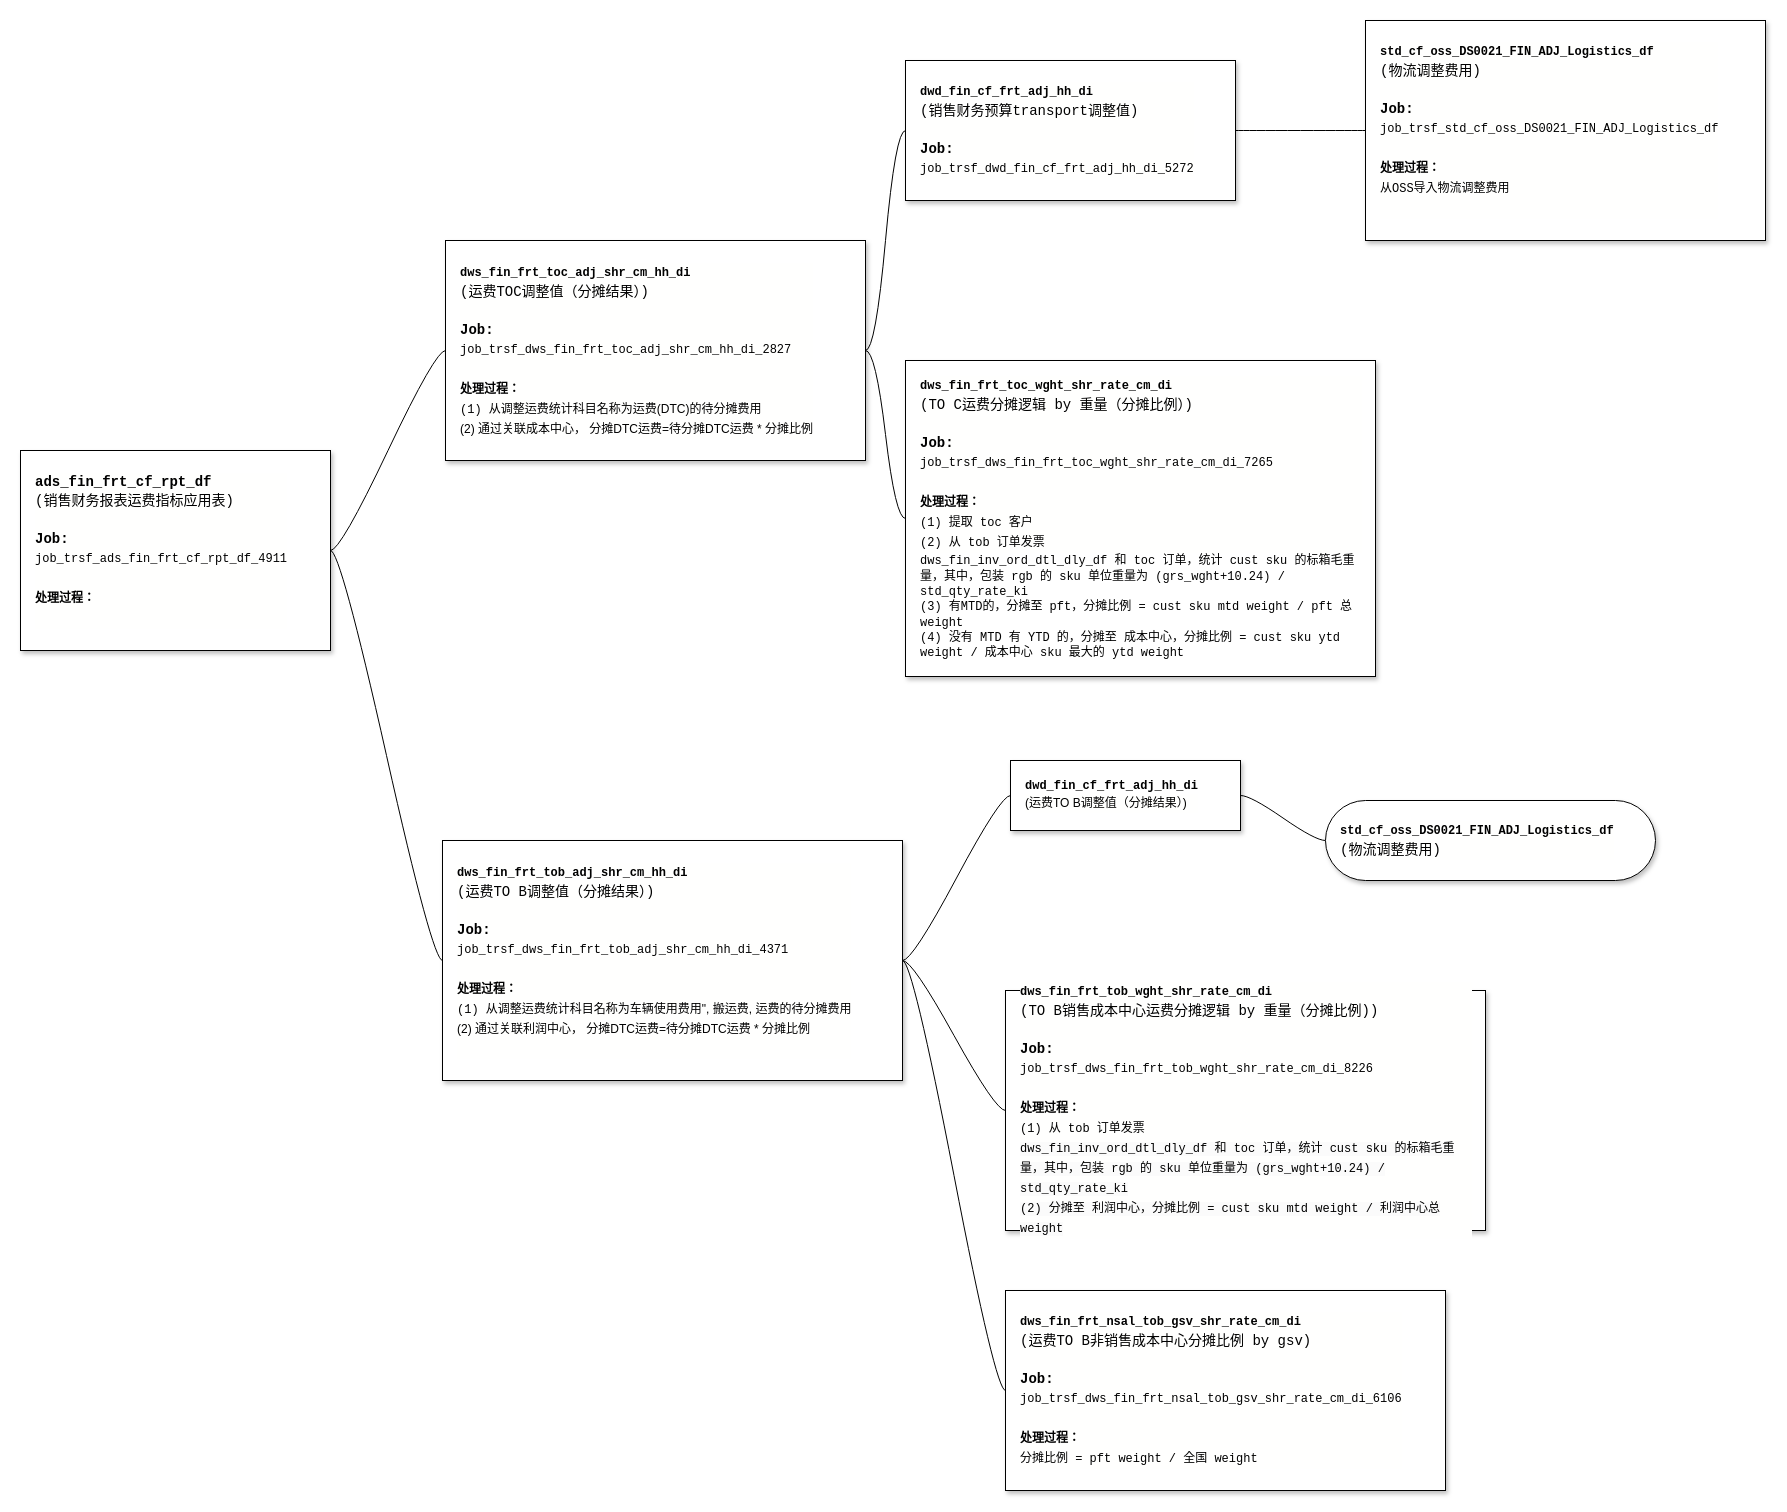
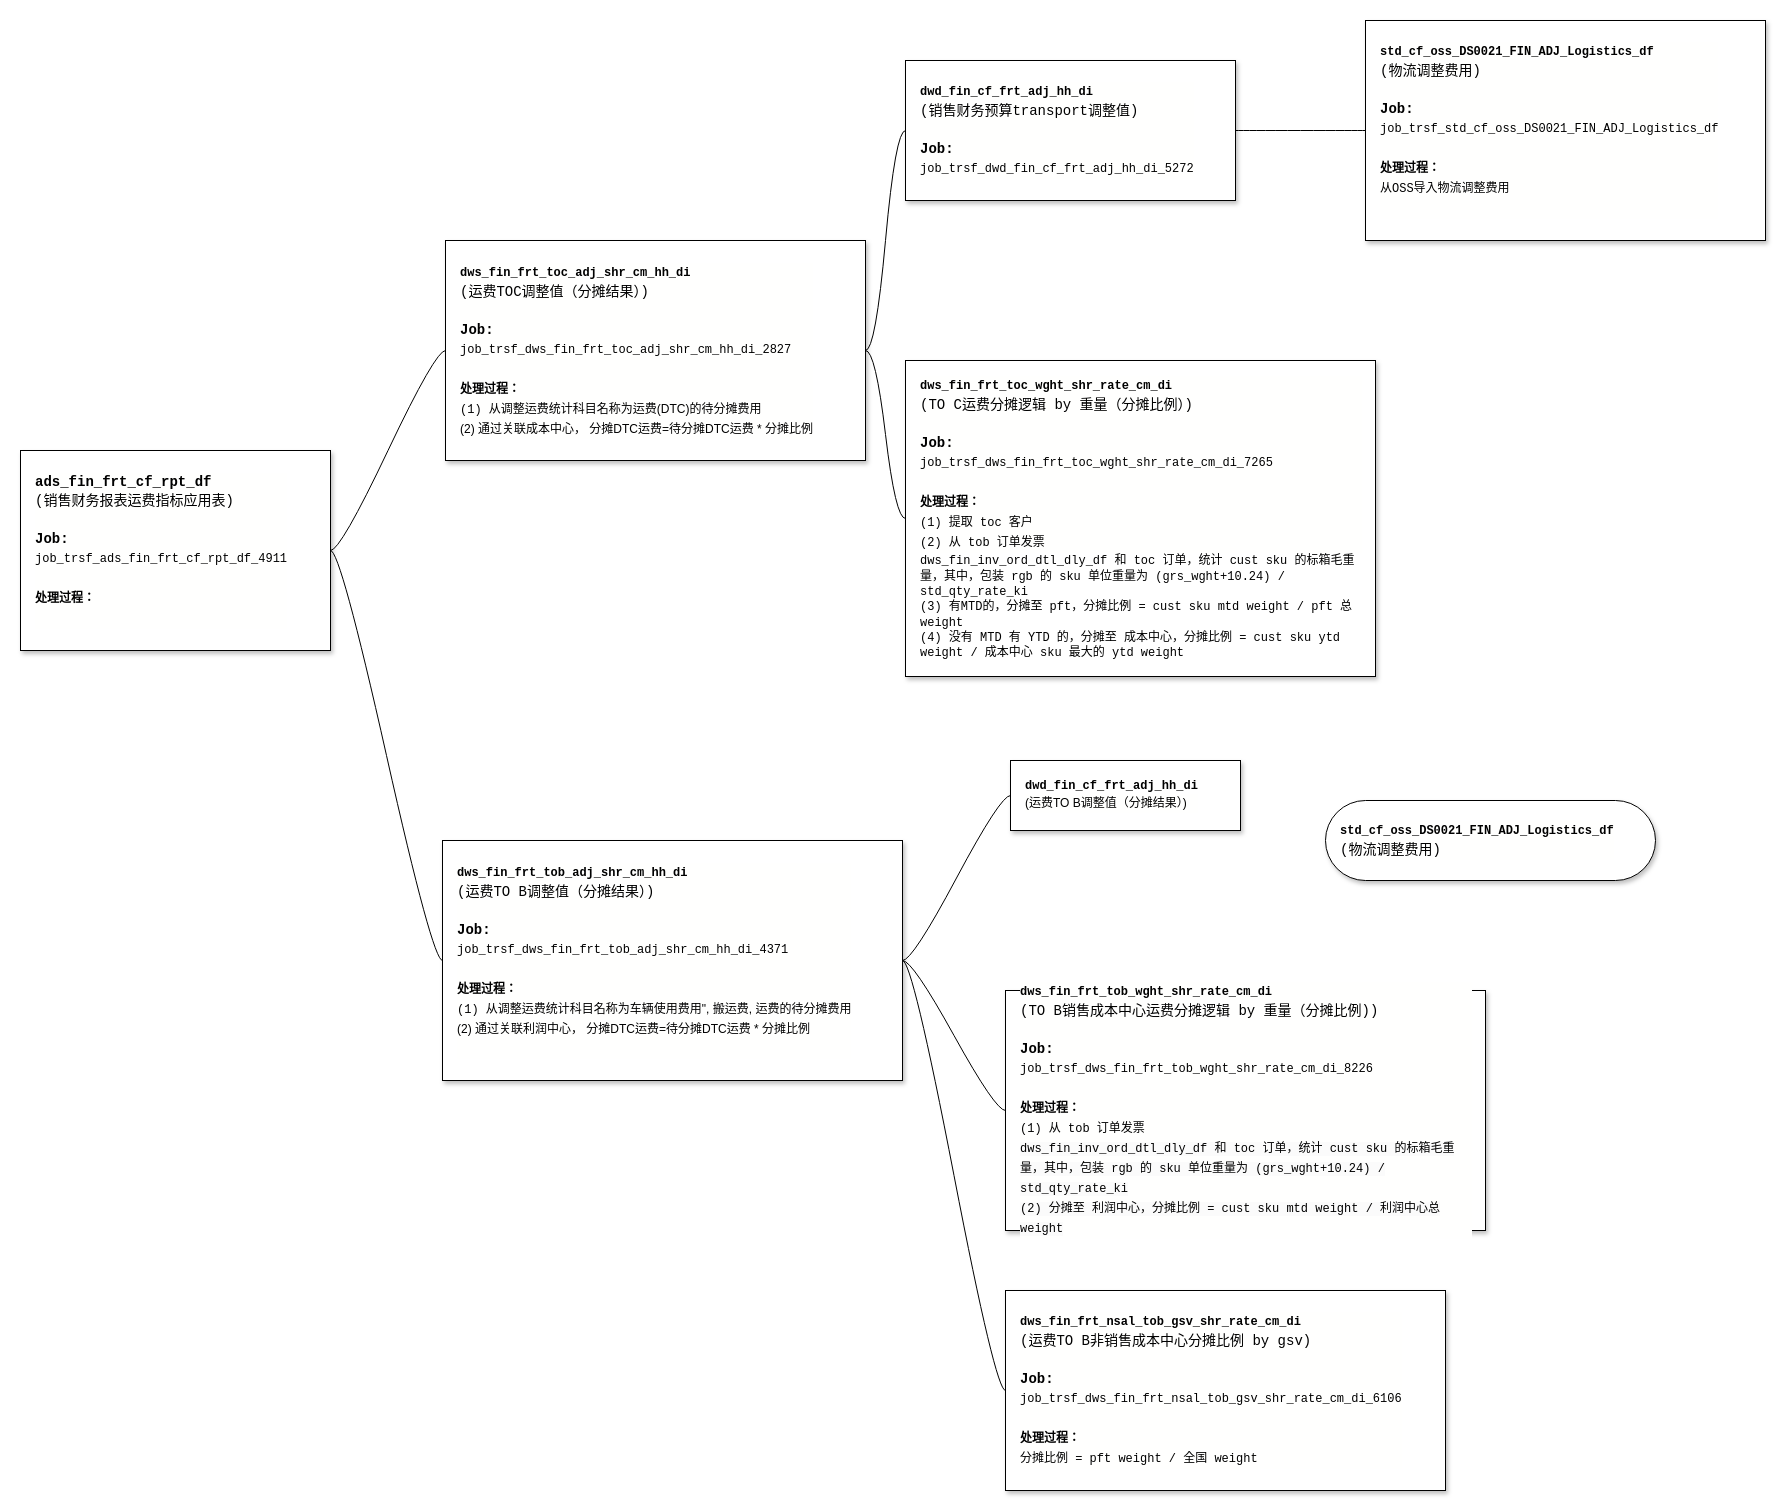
edge "dwd_fin_cf_frt_adj_hh_di (运费TO B调整值（分摊结果）)" -- "std_cf_oss_DS0021_FIN_ADJ_Logistics_df (物流调整费用)": removed
